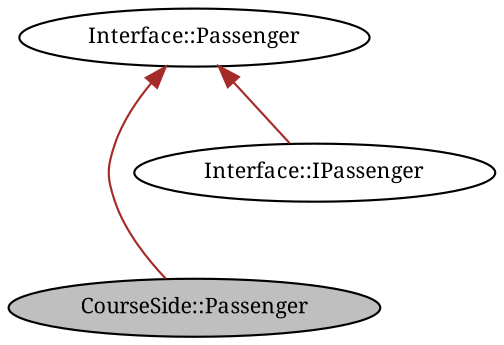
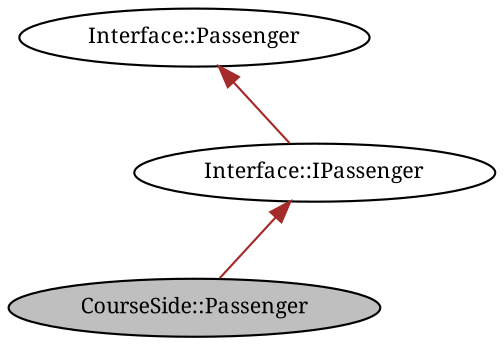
edge "CourseSide::Passenger" -> "Interface::Passenger": now "CourseSide::Passenger" -> "Interface::IPassenger"
